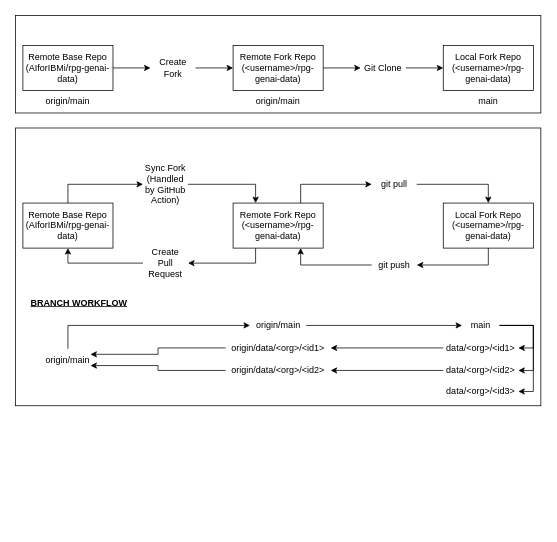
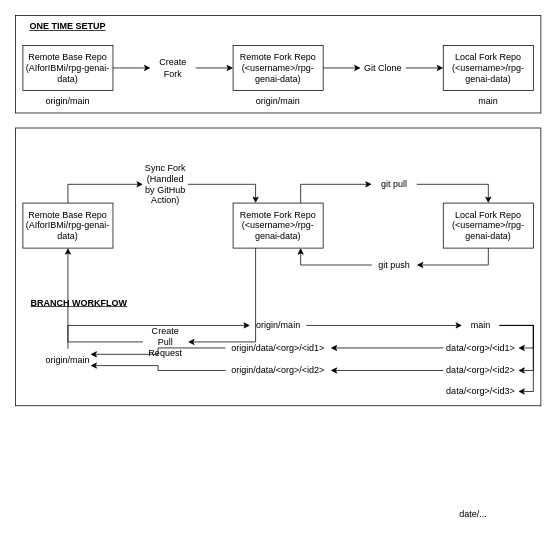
node "ONE TIME SETUP": added
node "Create Pull Request": moved (165, 263) -> (165, 342)
node "date/...": added
